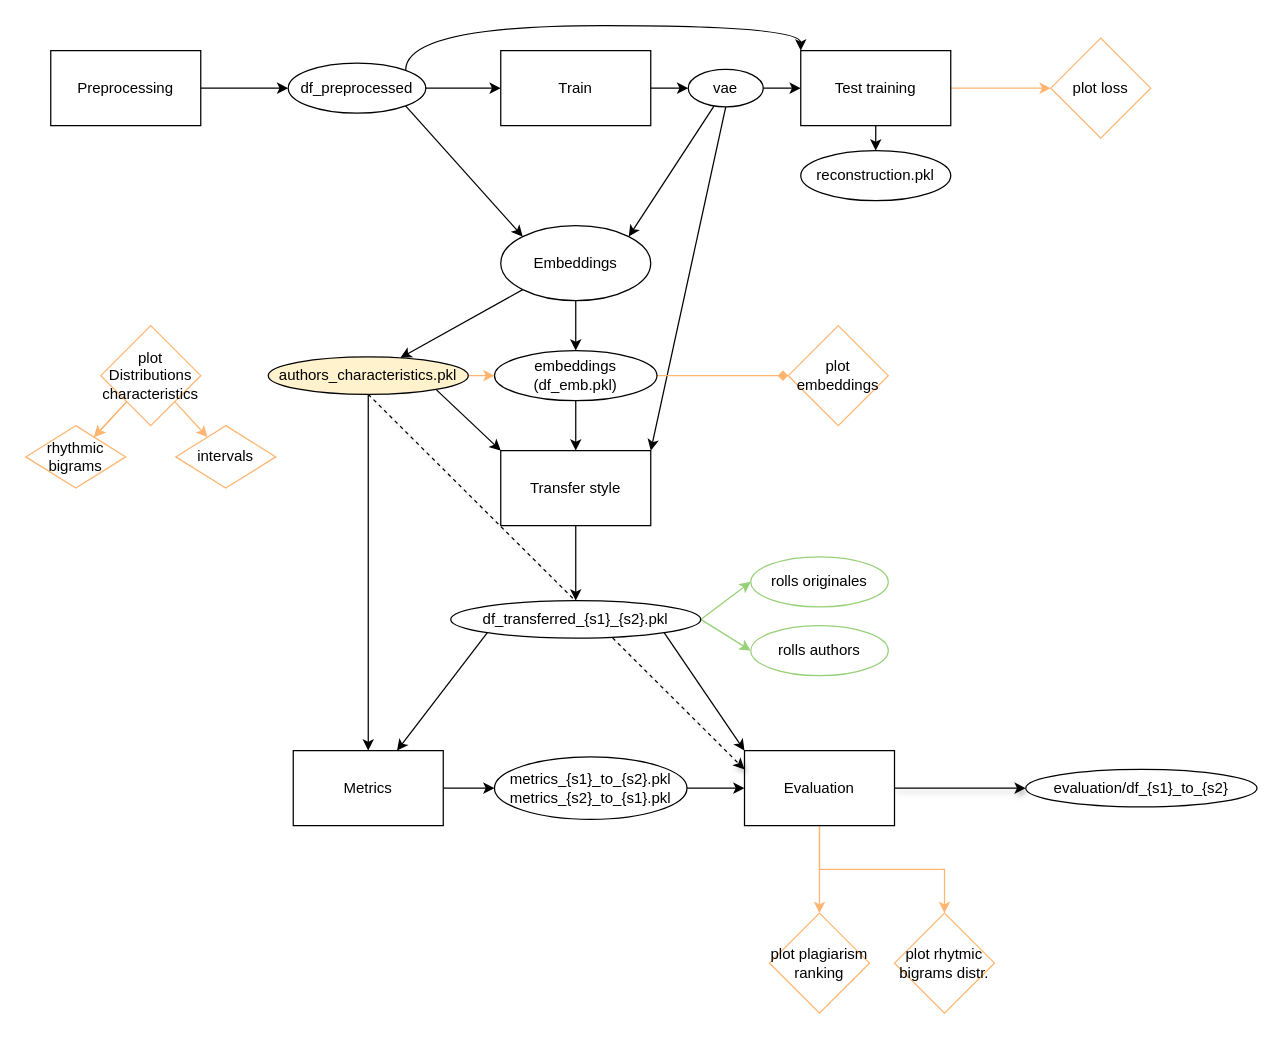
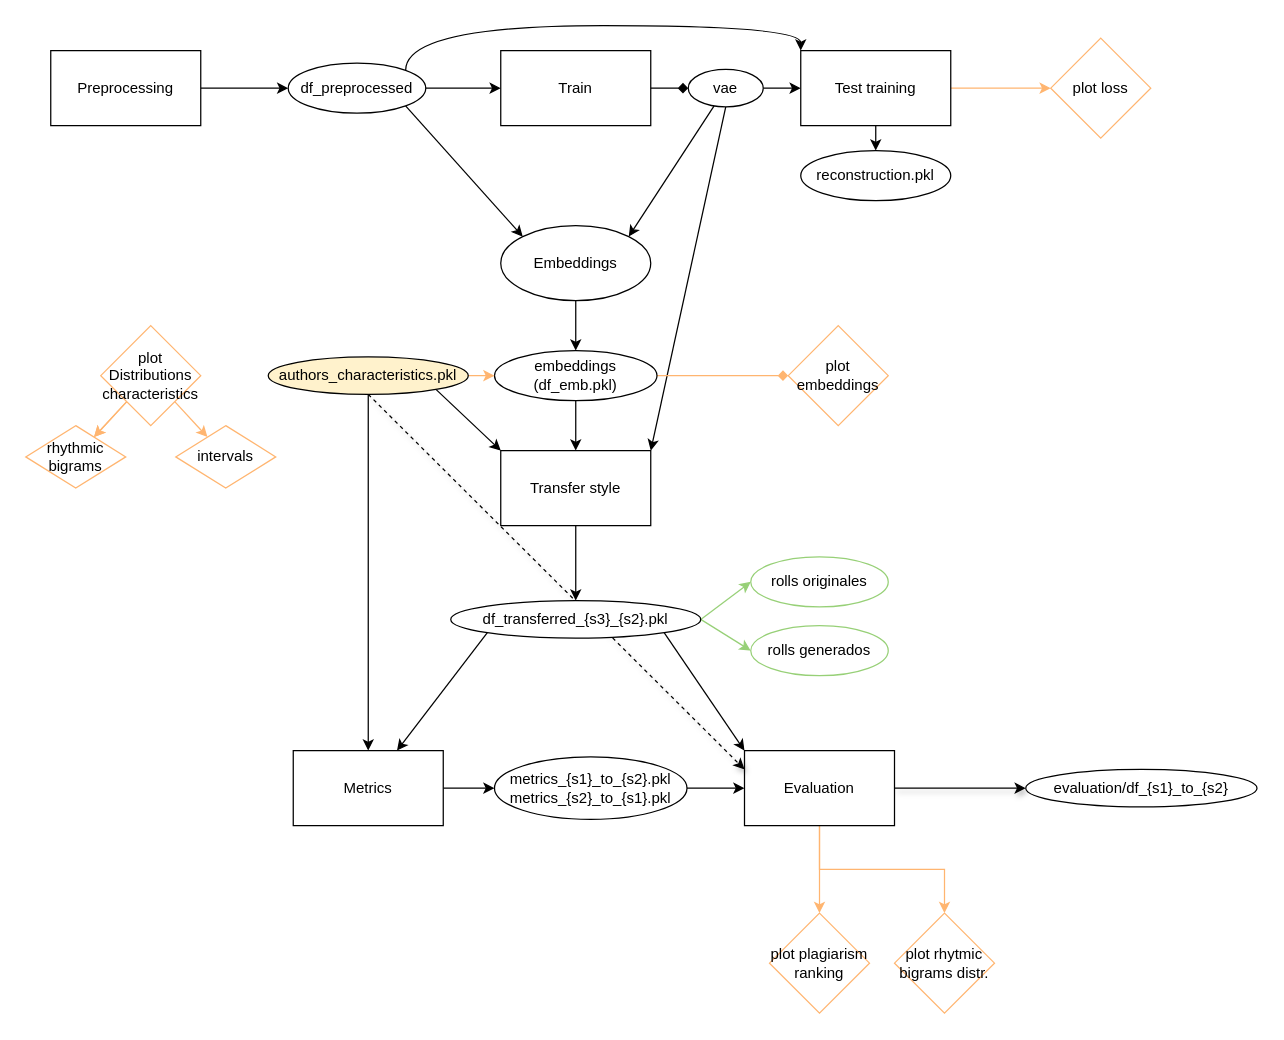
edge "Train" -> "vae": arrowhead classic -> diamond
edge "Embeddings" -> "authors_characteristics.pkl": removed
node "df_transferred_{s1}_{s2}.pkl": label "df_transferred_{s1}_{s2}.pkl" -> "df_transferred_{s3}_{s2}.pkl"
node "rolls authors": label "rolls authors" -> "rolls generados"
